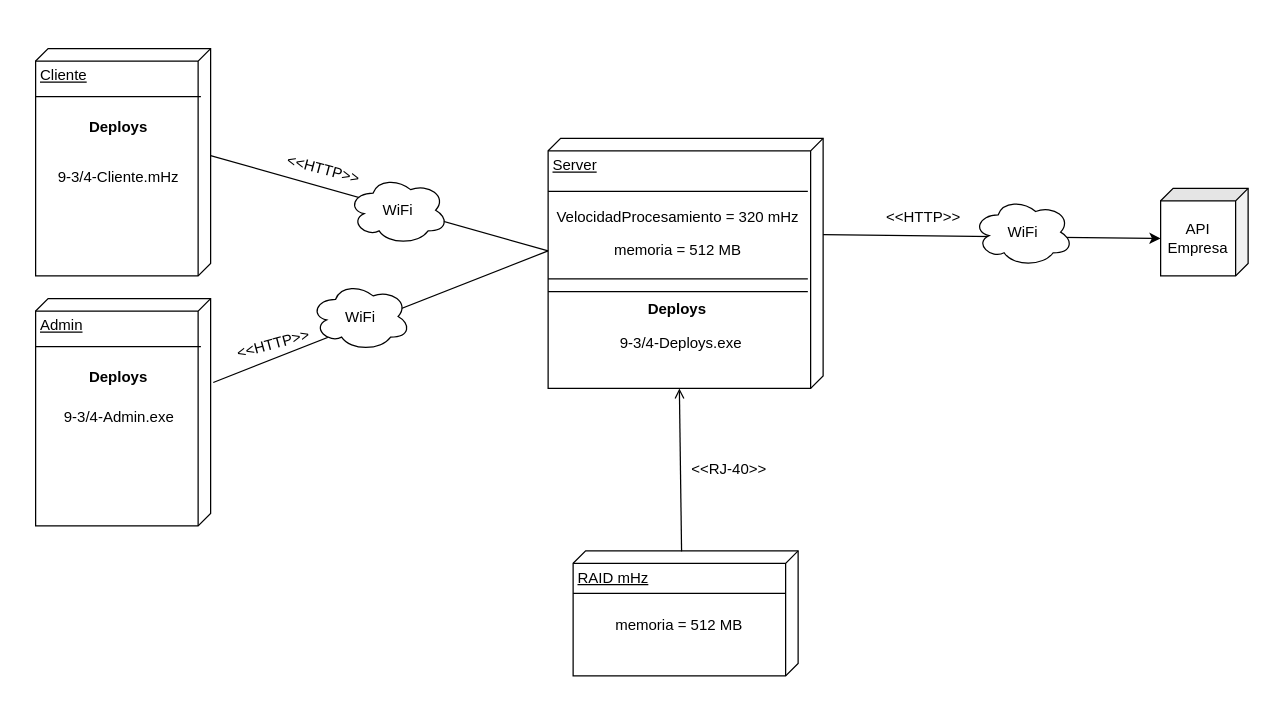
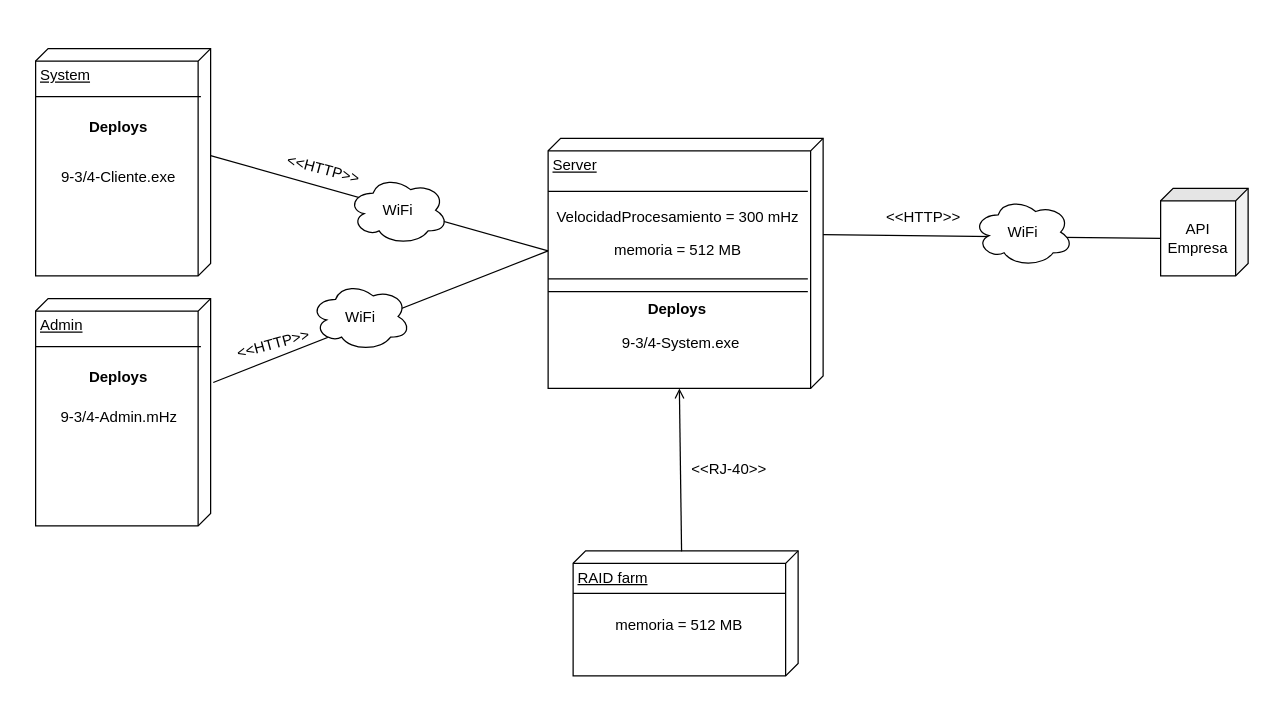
node "Cliente": label "Cliente" -> "System"
node "9-3/4-Cliente.mHz": label "9-3/4-Cliente.mHz" -> "9-3/4-Cliente.exe"
node "VelocidadProcesamiento = 320 mHz": label "VelocidadProcesamiento = 320 mHz" -> "VelocidadProcesamiento = 300 mHz"
edge "Server" -> "API Empresa": arrowhead classic -> none
node "9-3/4-Deploys.exe": label "9-3/4-Deploys.exe" -> "9-3/4-System.exe"
node "9-3/4-Admin.exe": label "9-3/4-Admin.exe" -> "9-3/4-Admin.mHz"
node "RAID mHz": label "RAID mHz" -> "RAID farm"
